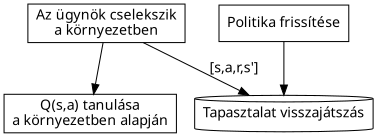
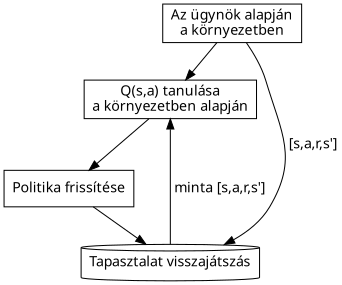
node "Az ügynök cselekszik a környezetben": label "Az ügynök cselekszik a környezetben" -> "Az ügynök alapján a környezetben"
edge "Q(s,a) tanulása a környezetben alapján" -> "Politika frissítése": added
edge "Tapasztalat visszajátszás" -> "Q(s,a) tanulása a környezetben alapján": added, label "minta [s,a,r,s']"
